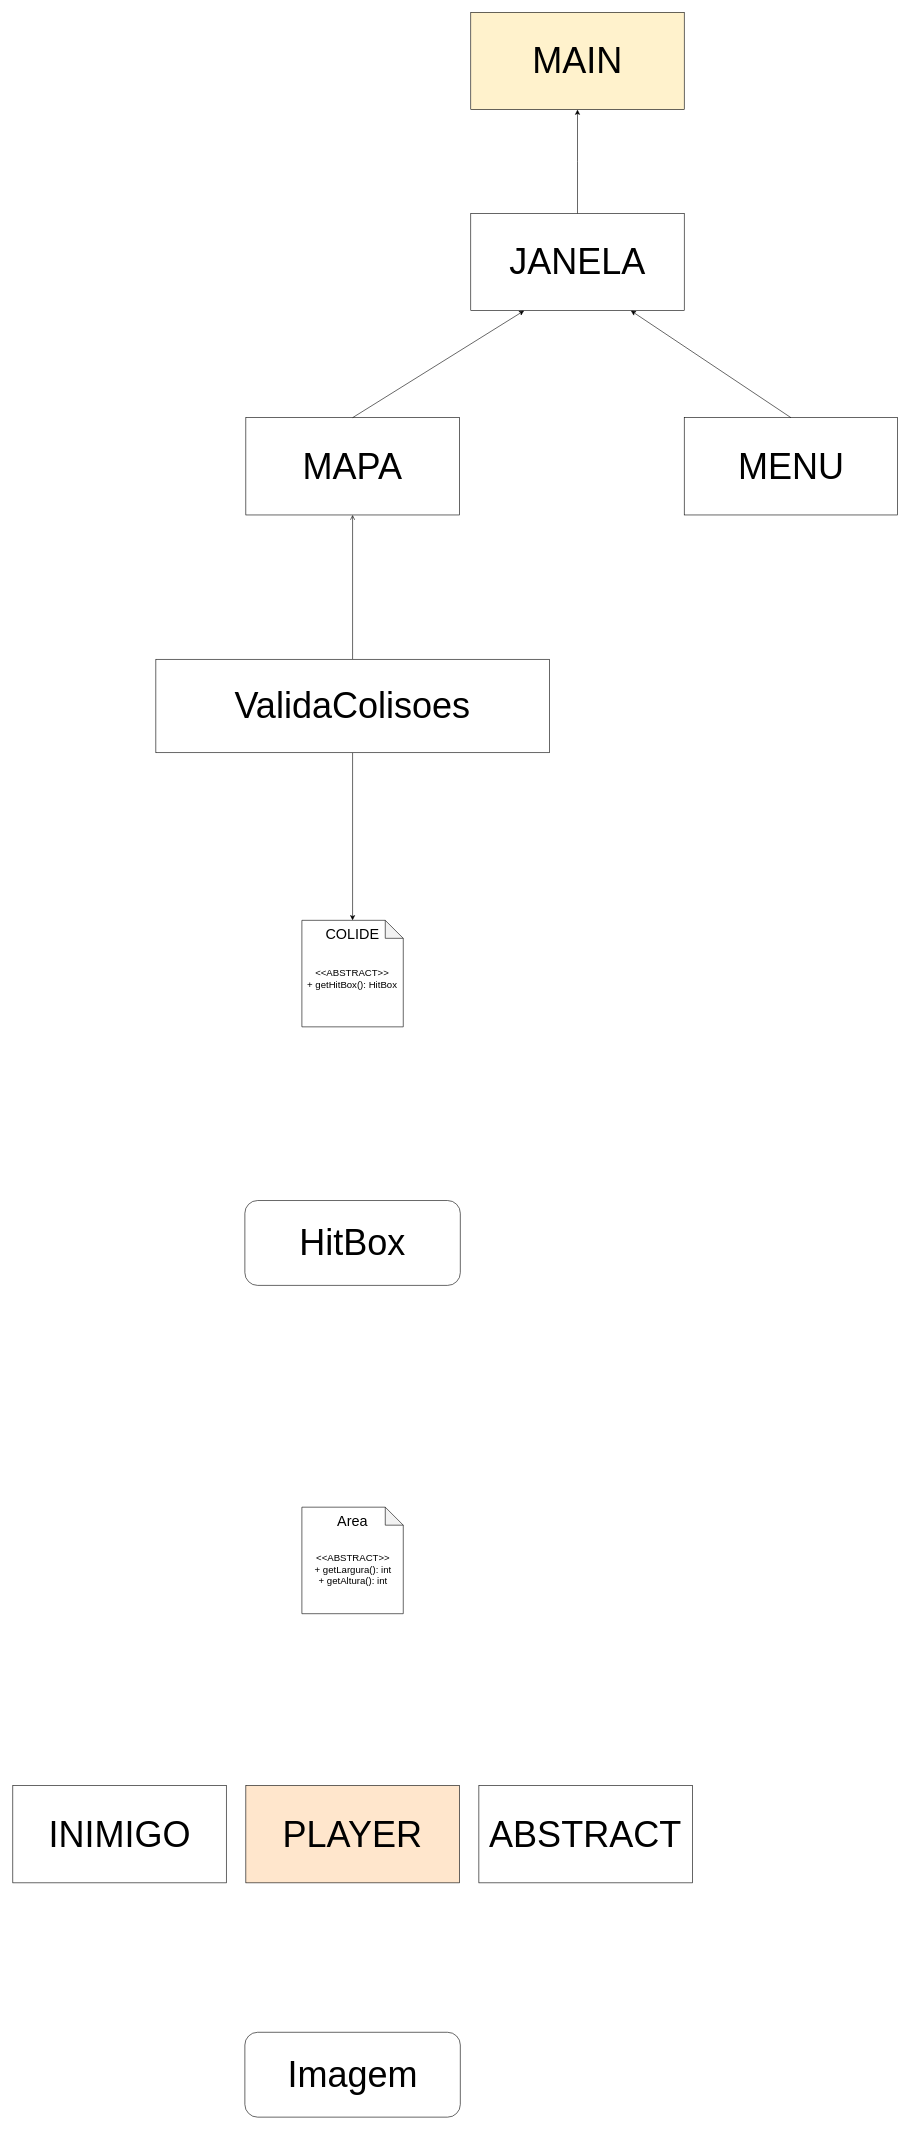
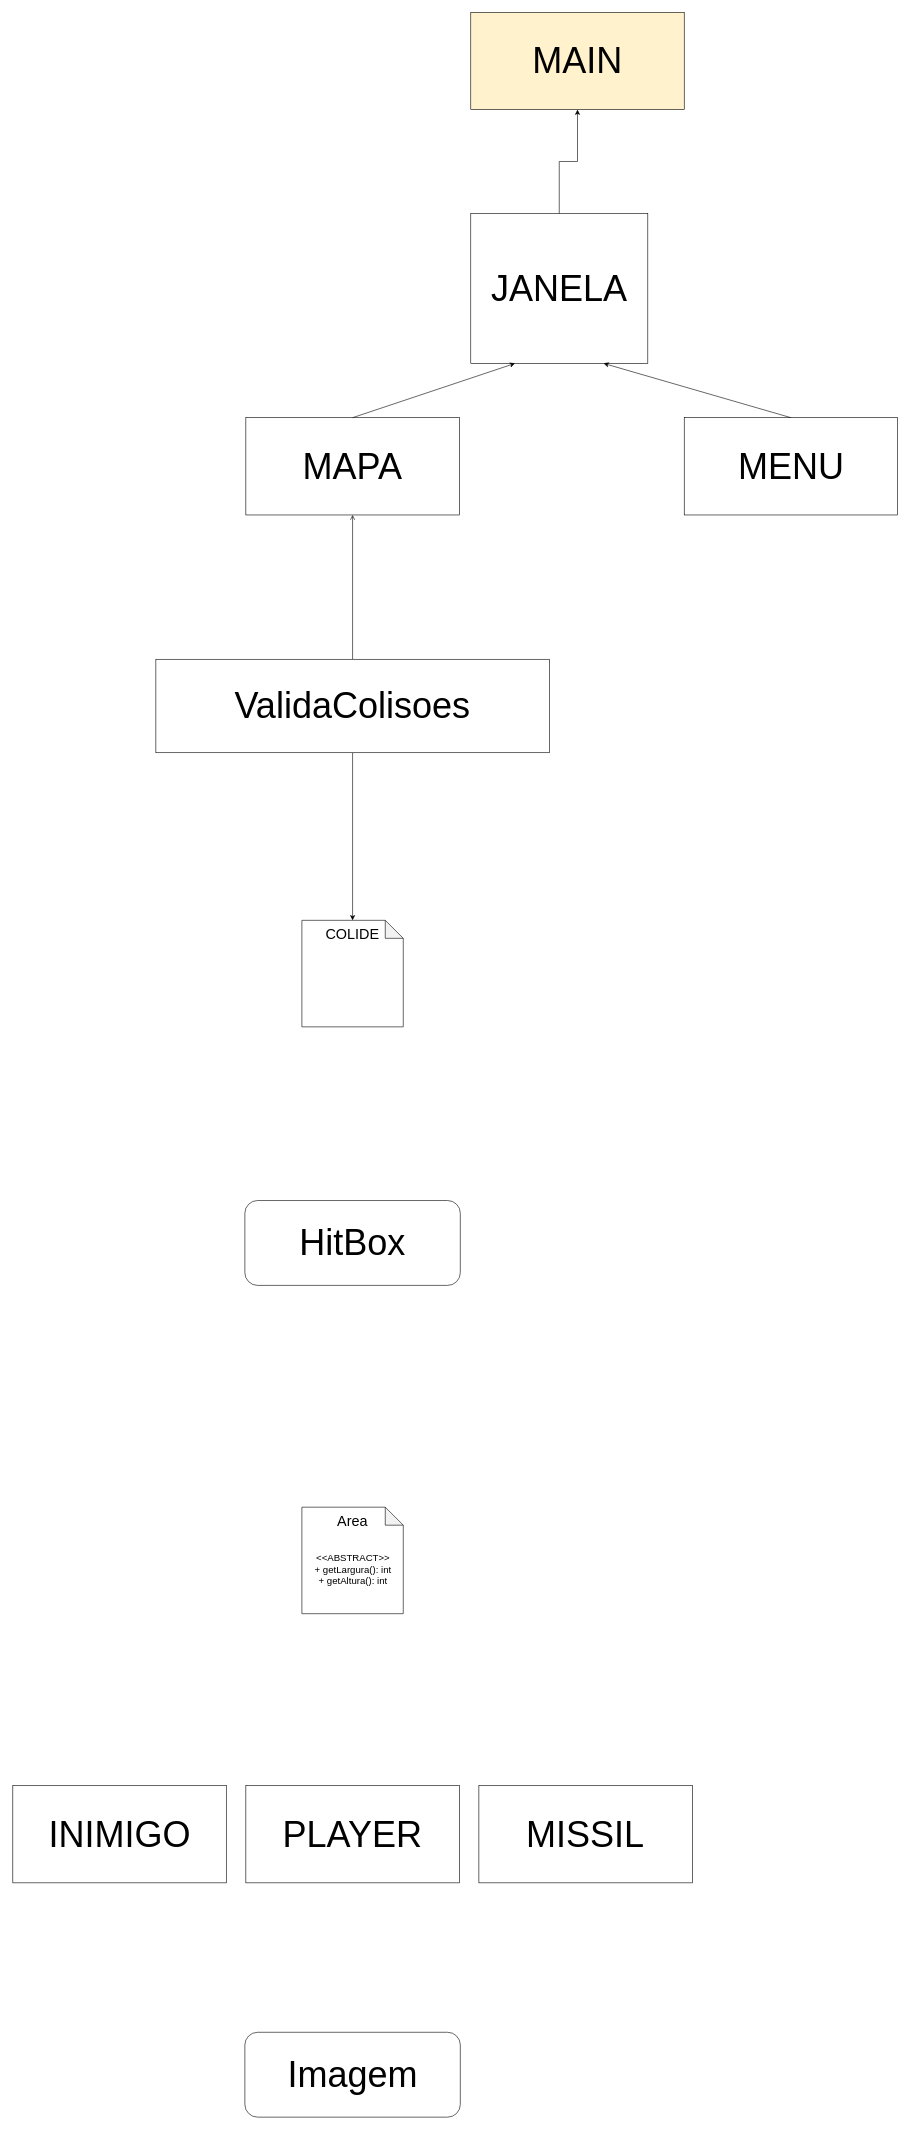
node "JANELA": size 213x97 -> 177x150
node "<<ABSTRACT>>+ getHitBox(): HitBox": removed
node "PLAYER": fillcolor #ffe6cc -> #ffffff
node "ABSTRACT": label "ABSTRACT" -> "MISSIL"
